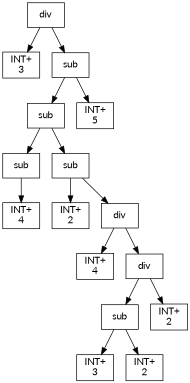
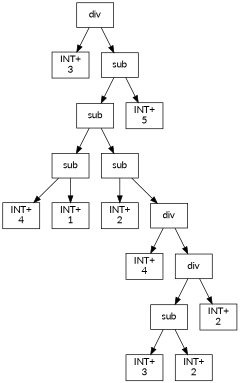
node "INT+ 1": added
